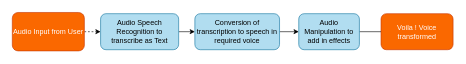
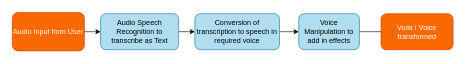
edge "Audio Input from User" -> "Audio Speech Recognition to transcribe as Text": style dashed -> solid
node "Audio Manipulation to add in effects": label "Audio Manipulation to add in effects" -> "Voice Manipulation to add in effects"
